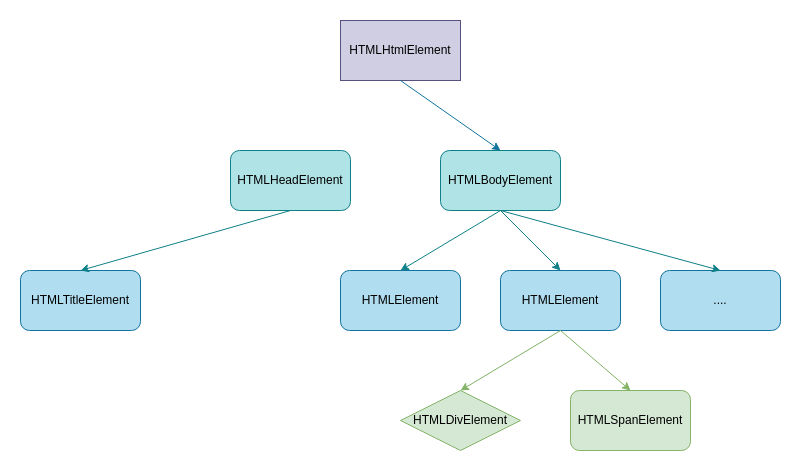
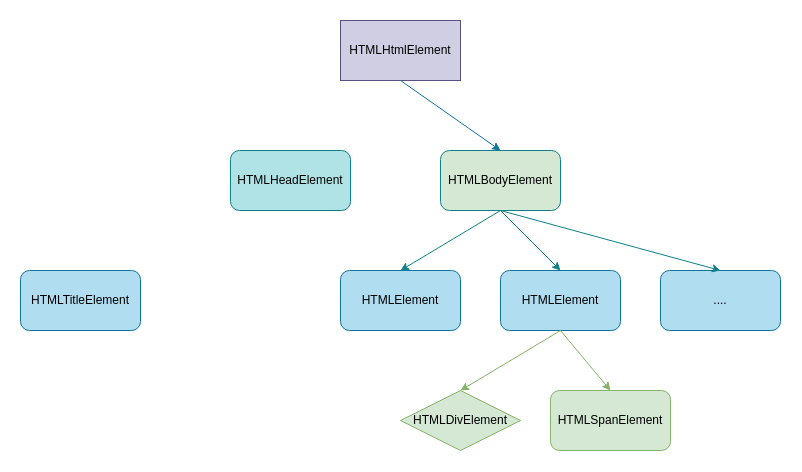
node "HTMLBodyElement": fillcolor #b0e3e6 -> #d5e8d4
edge "HTMLHeadElement" -> "HTMLTitleElement": removed
node "HTMLSpanElement": moved (631, 421) -> (611, 421)
